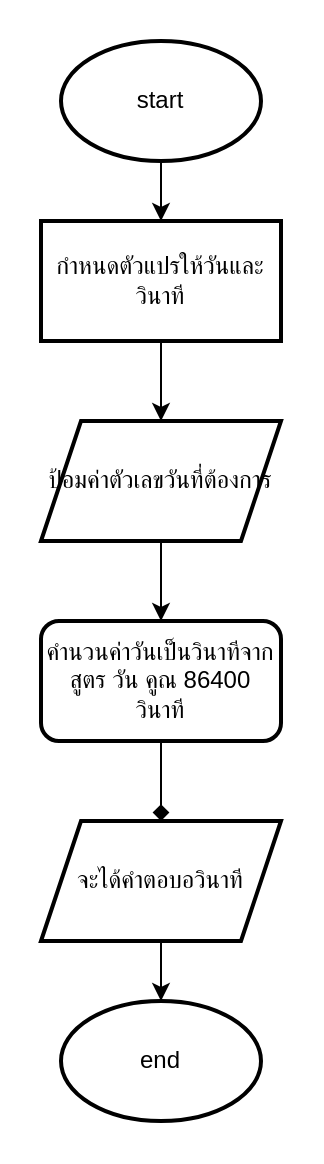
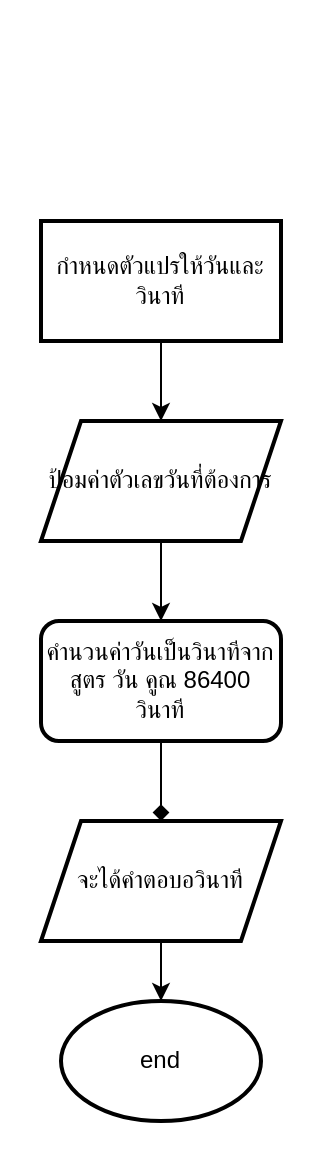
node "start": removed
edge "start" -> "กำหนดตัวแปรให้วันและวินาที": removed
